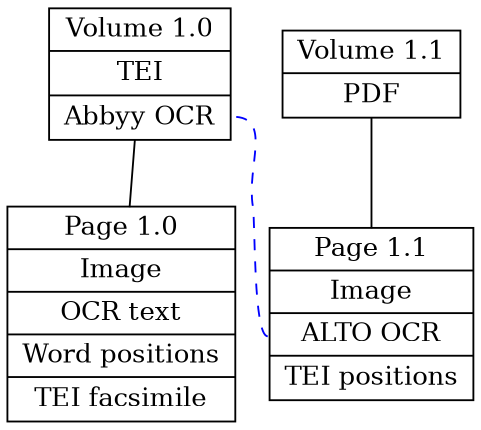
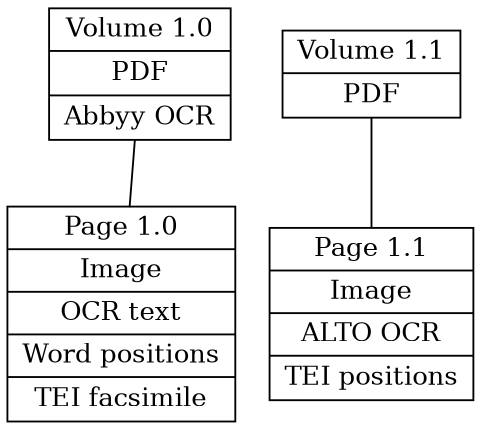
node "Volume 1.0": text "TEI" -> "PDF"
edge "Volume 1.0" -- "Page 1.1": removed
